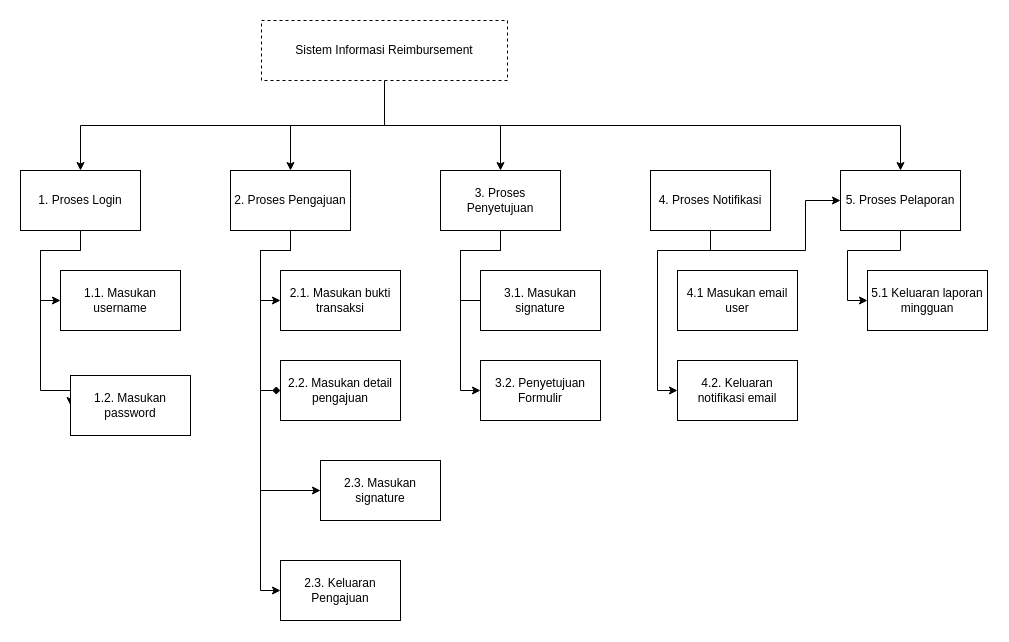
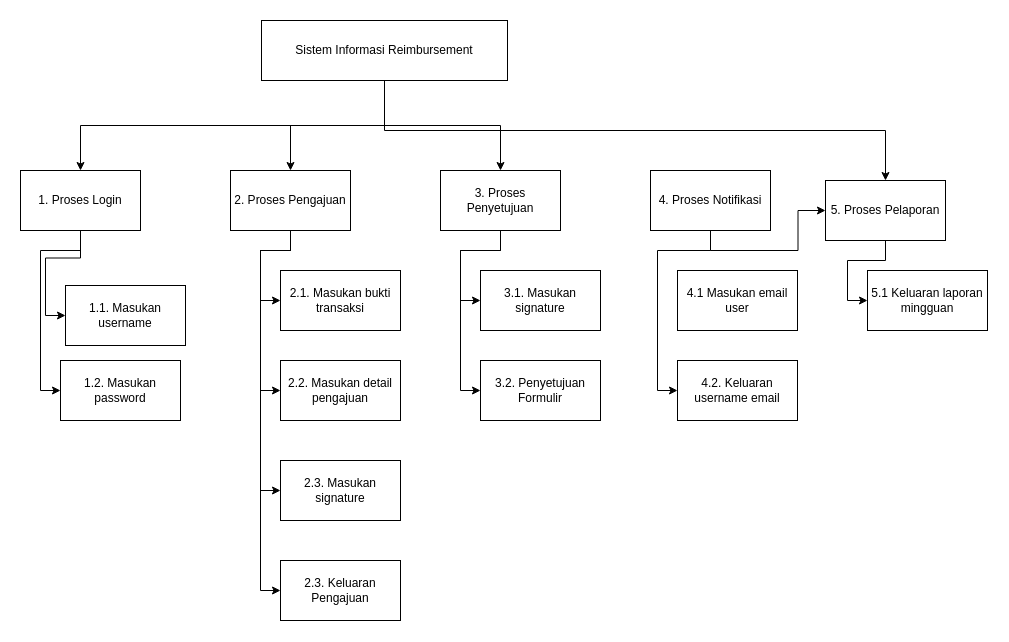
node "Sistem Informasi Reimbursement": style dashed -> solid
node "5. Proses Pelaporan": moved (901, 201) -> (886, 211)
node "1.1. Masukan username": moved (121, 301) -> (126, 316)
edge "3. Proses Penyetujuan" -- "3.1. Masukan signature": arrowhead none -> classic
edge "2. Proses Pengajuan" -> "2.2. Masukan detail pengajuan": arrowhead diamond -> classic
node "4.2. Keluaran notifikasi email": label "4.2. Keluaran notifikasi email" -> "4.2. Keluaran username email"
node "1.2. Masukan password": moved (131, 406) -> (121, 391)
node "2.3. Masukan signature": moved (381, 491) -> (341, 491)
